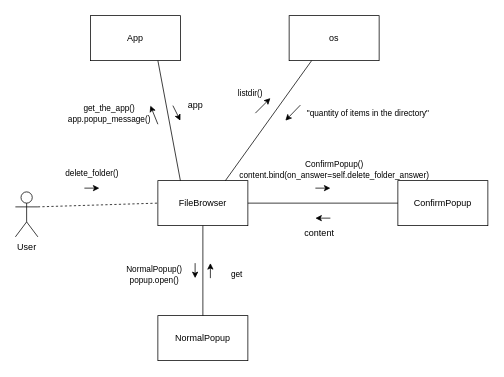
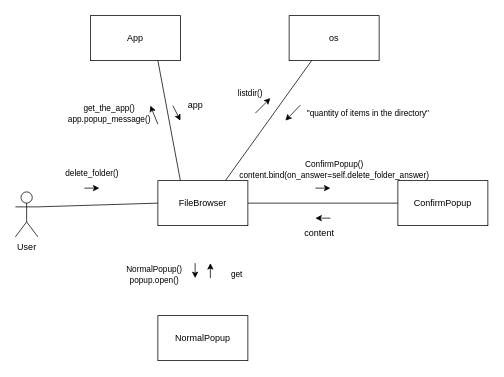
edge "FileBrowser" -- "User": style dashed -> solid
edge "FileBrowser" -- "NormalPopup": removed
